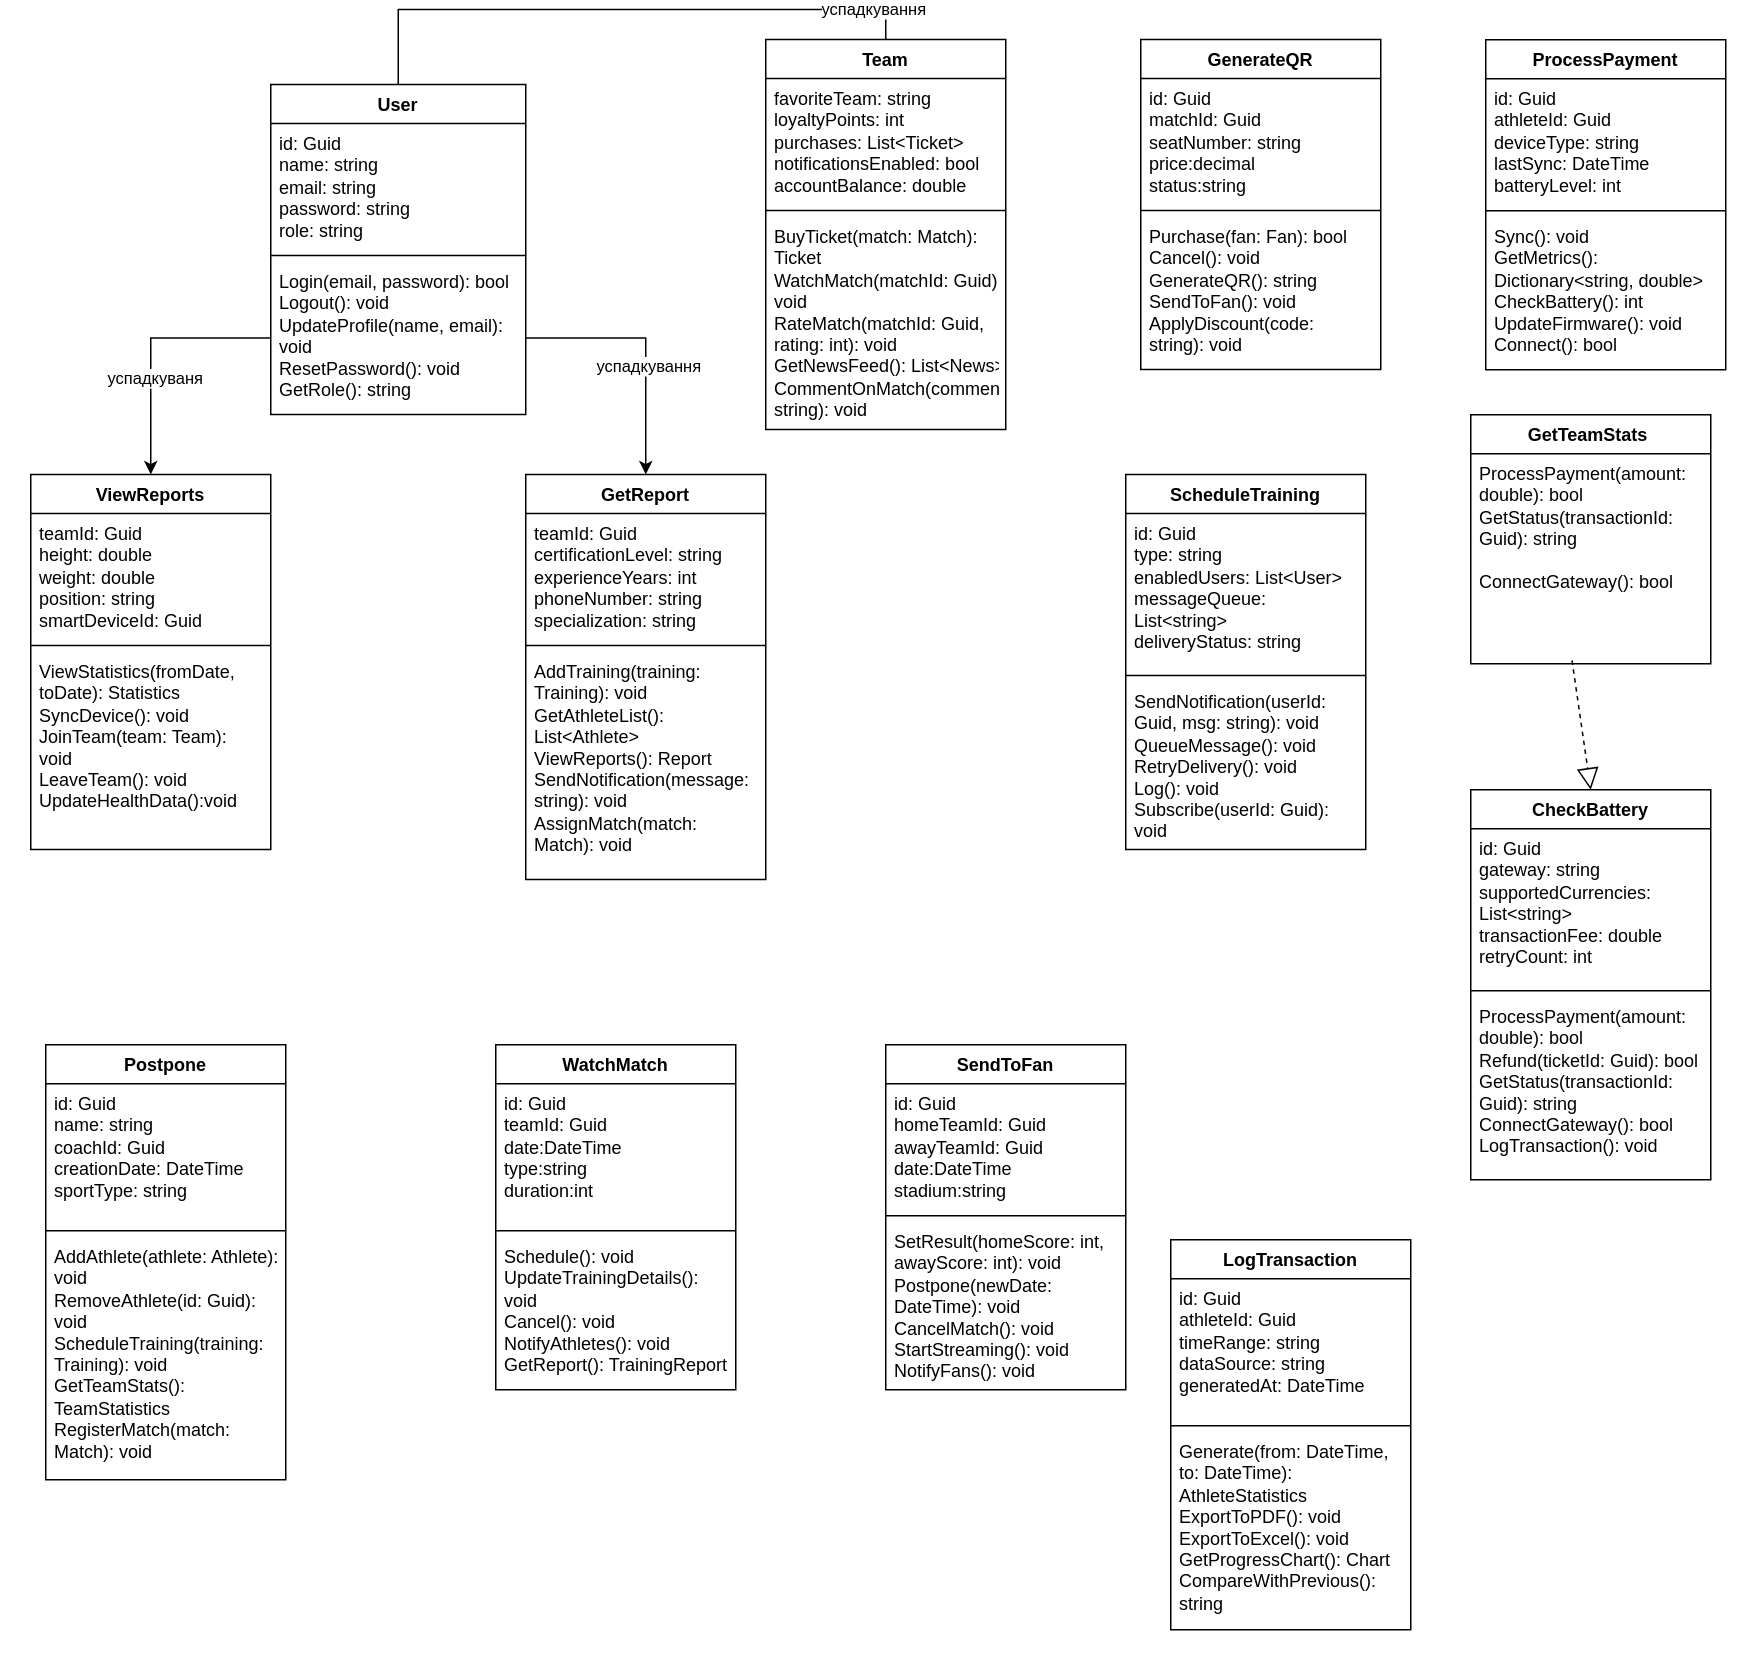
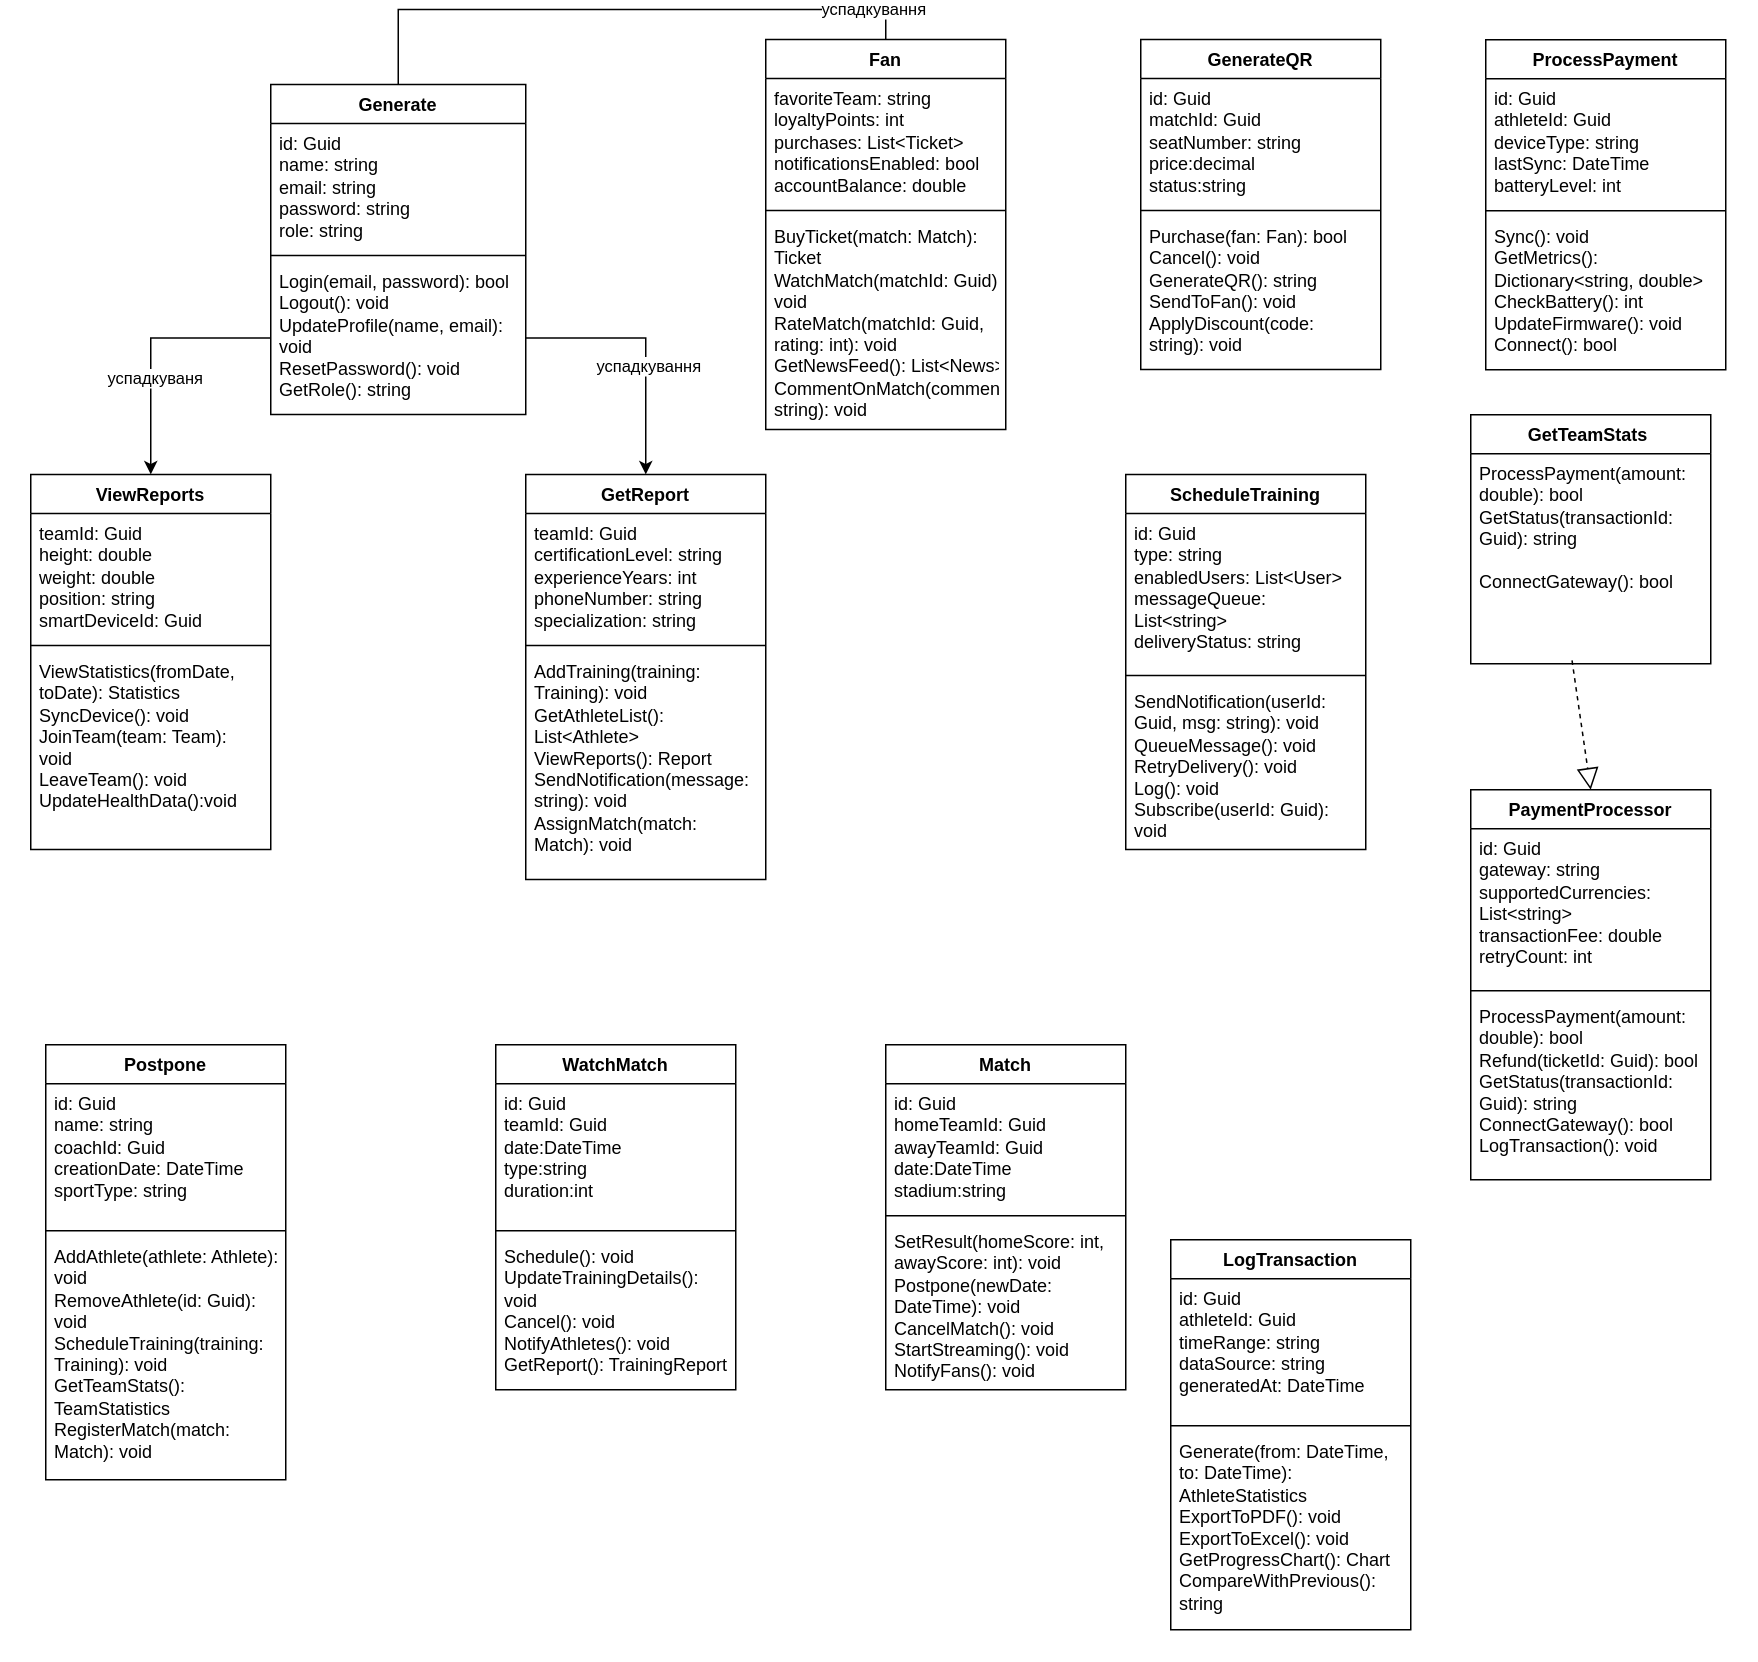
node "Team": label "Team" -> "Fan"
node "User": label "User" -> "Generate"
node "CheckBattery": label "CheckBattery" -> "PaymentProcessor"
node "SendToFan": label "SendToFan" -> "Match"
